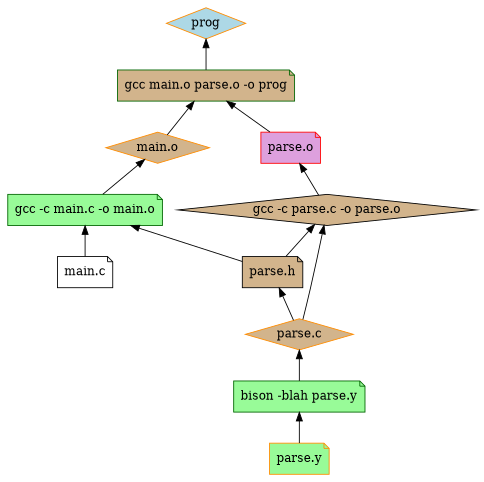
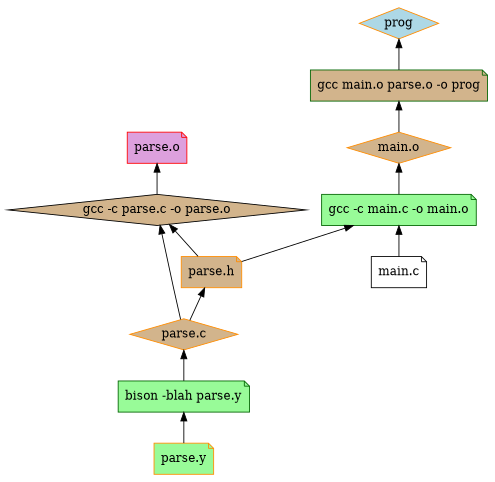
edge "parse.o" -> "gcc main.o parse.o -o prog": removed
node "parse.h": color black -> darkorange
